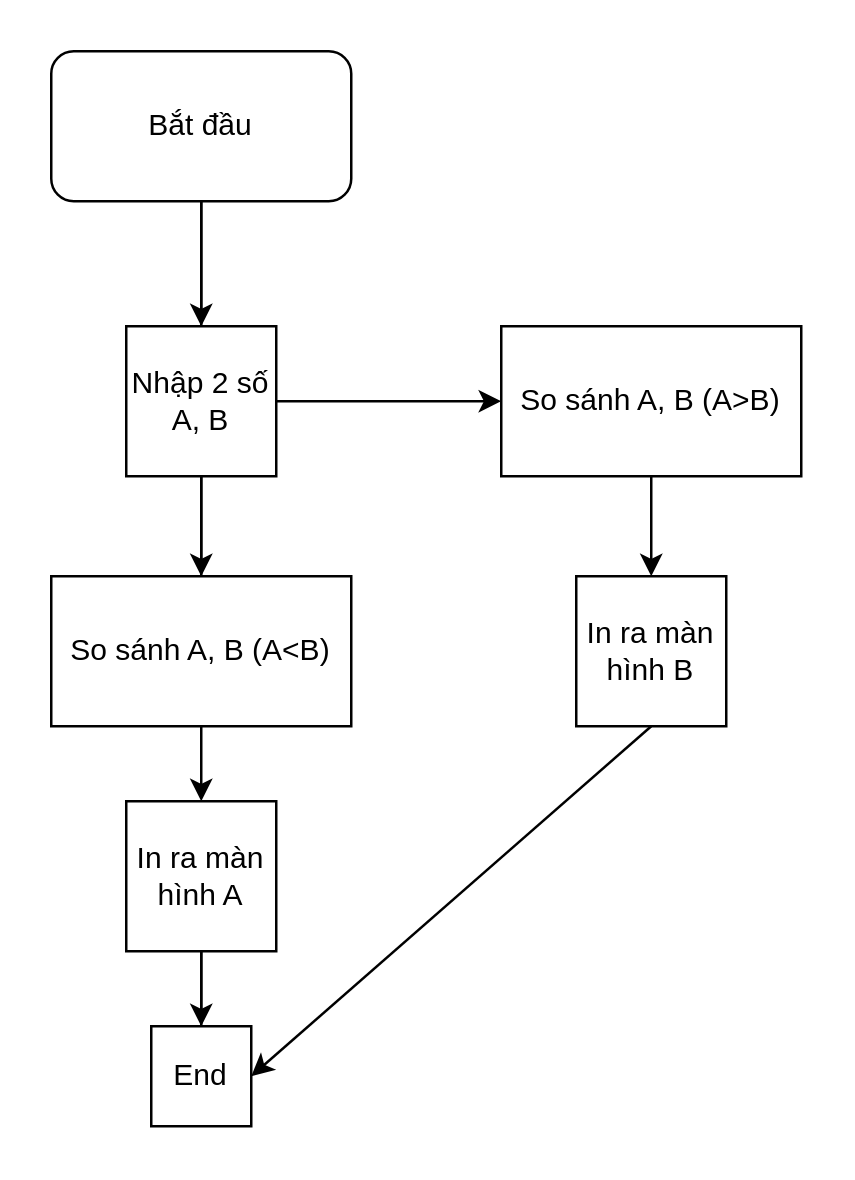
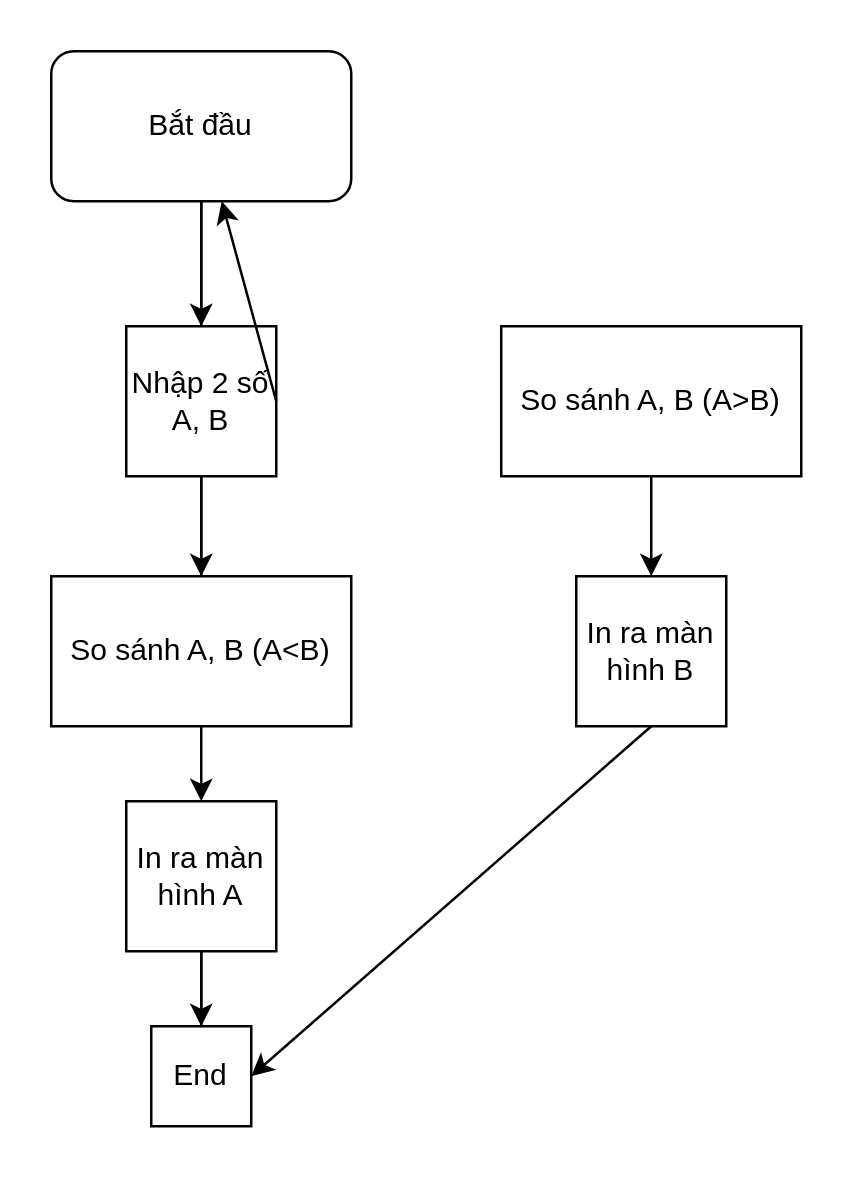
edge "Nhập 2 số A, B" -> "So sánh A, B (A>B)": now "Nhập 2 số A, B" -> "Bắt đầu"
